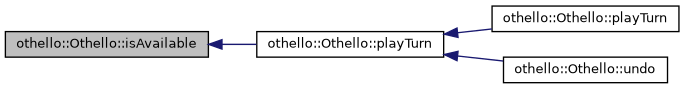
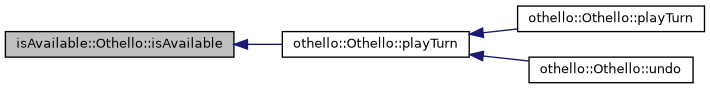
node "othello::Othello::isAvailable": label "othello::Othello::isAvailable" -> "isAvailable::Othello::isAvailable"
